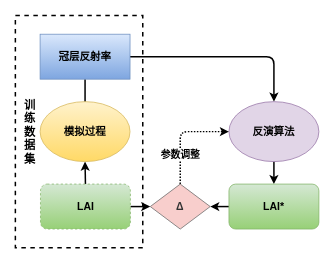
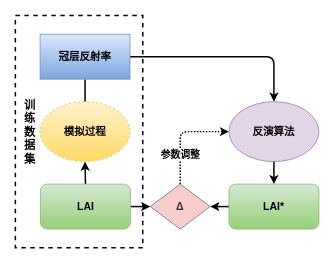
node "模拟过程": style solid -> dashed
node "LAI": style dashed -> solid
